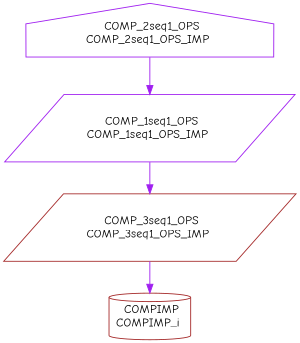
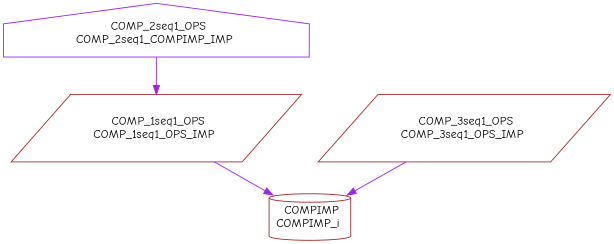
node "COMP_2seq1_OPS COMP_2seq1_OPS_IMP": label "COMP_2seq1_OPS COMP_2seq1_OPS_IMP" -> "COMP_2seq1_OPS COMP_2seq1_COMPIMP_IMP"
node "COMP_1seq1_OPS COMP_1seq1_OPS_IMP": color purple -> brown
edge "COMP_1seq1_OPS COMP_1seq1_OPS_IMP" -> "COMP_3seq1_OPS COMP_3seq1_OPS_IMP": now "COMP_1seq1_OPS COMP_1seq1_OPS_IMP" -> "COMPIMP COMPIMP_i"
